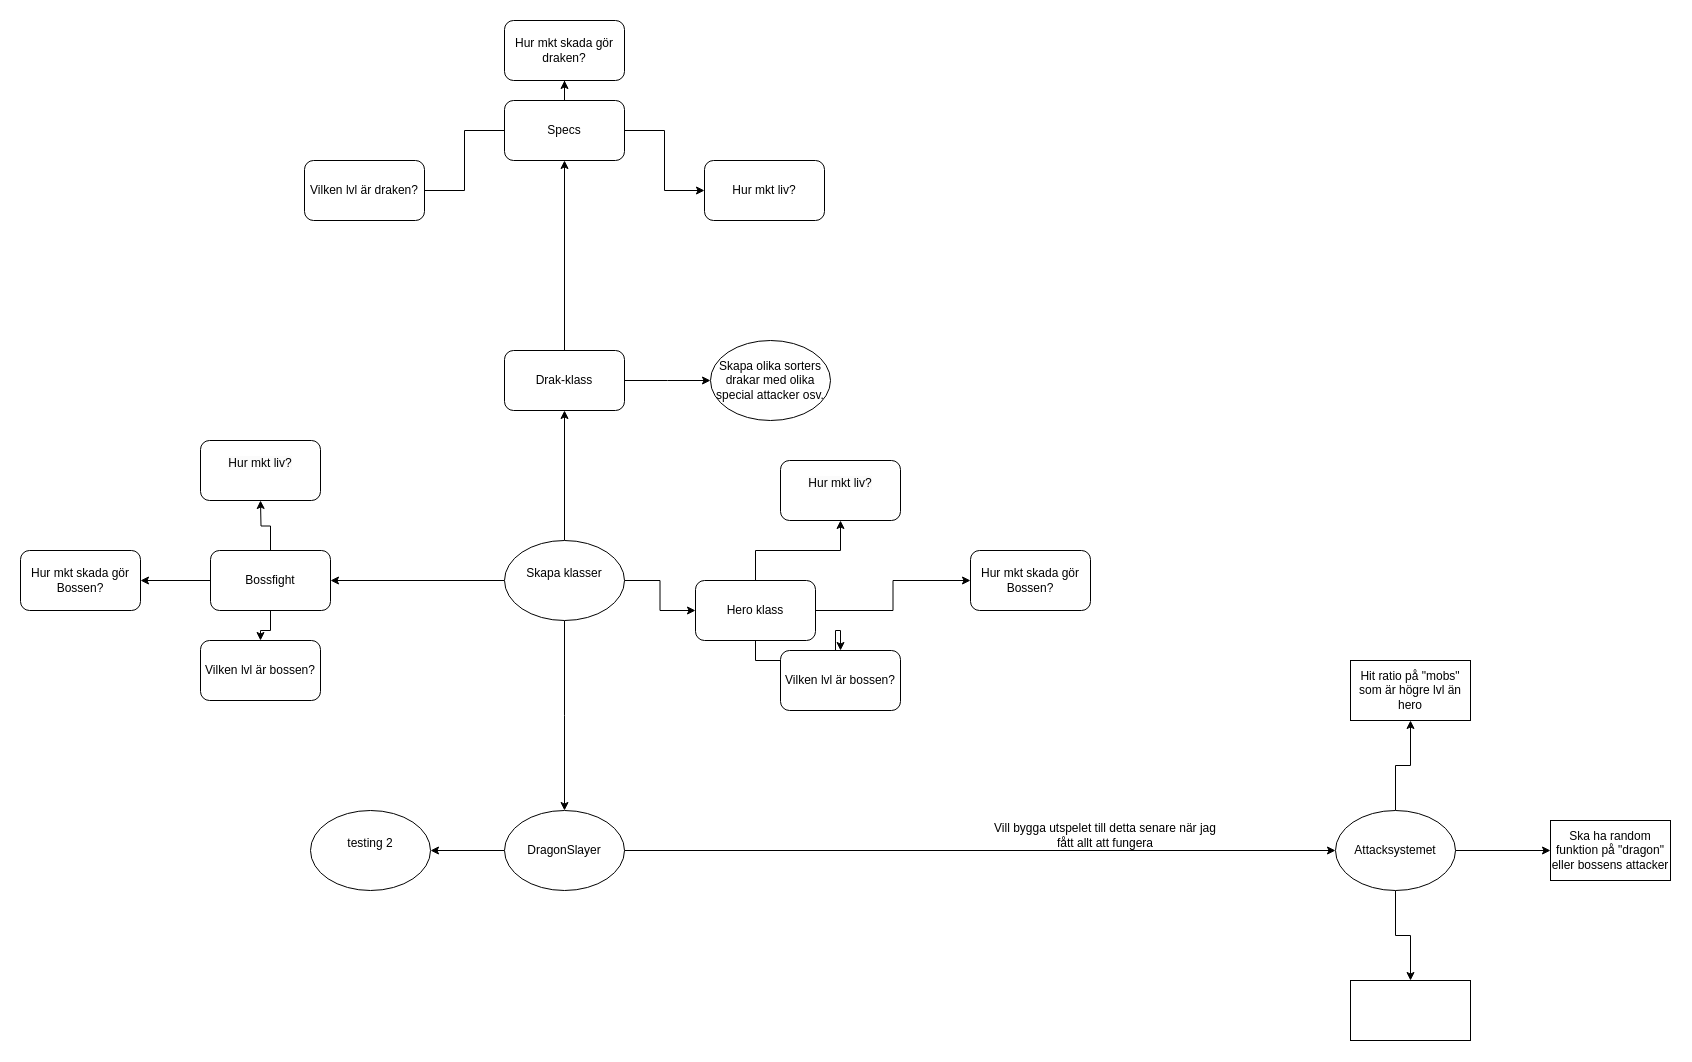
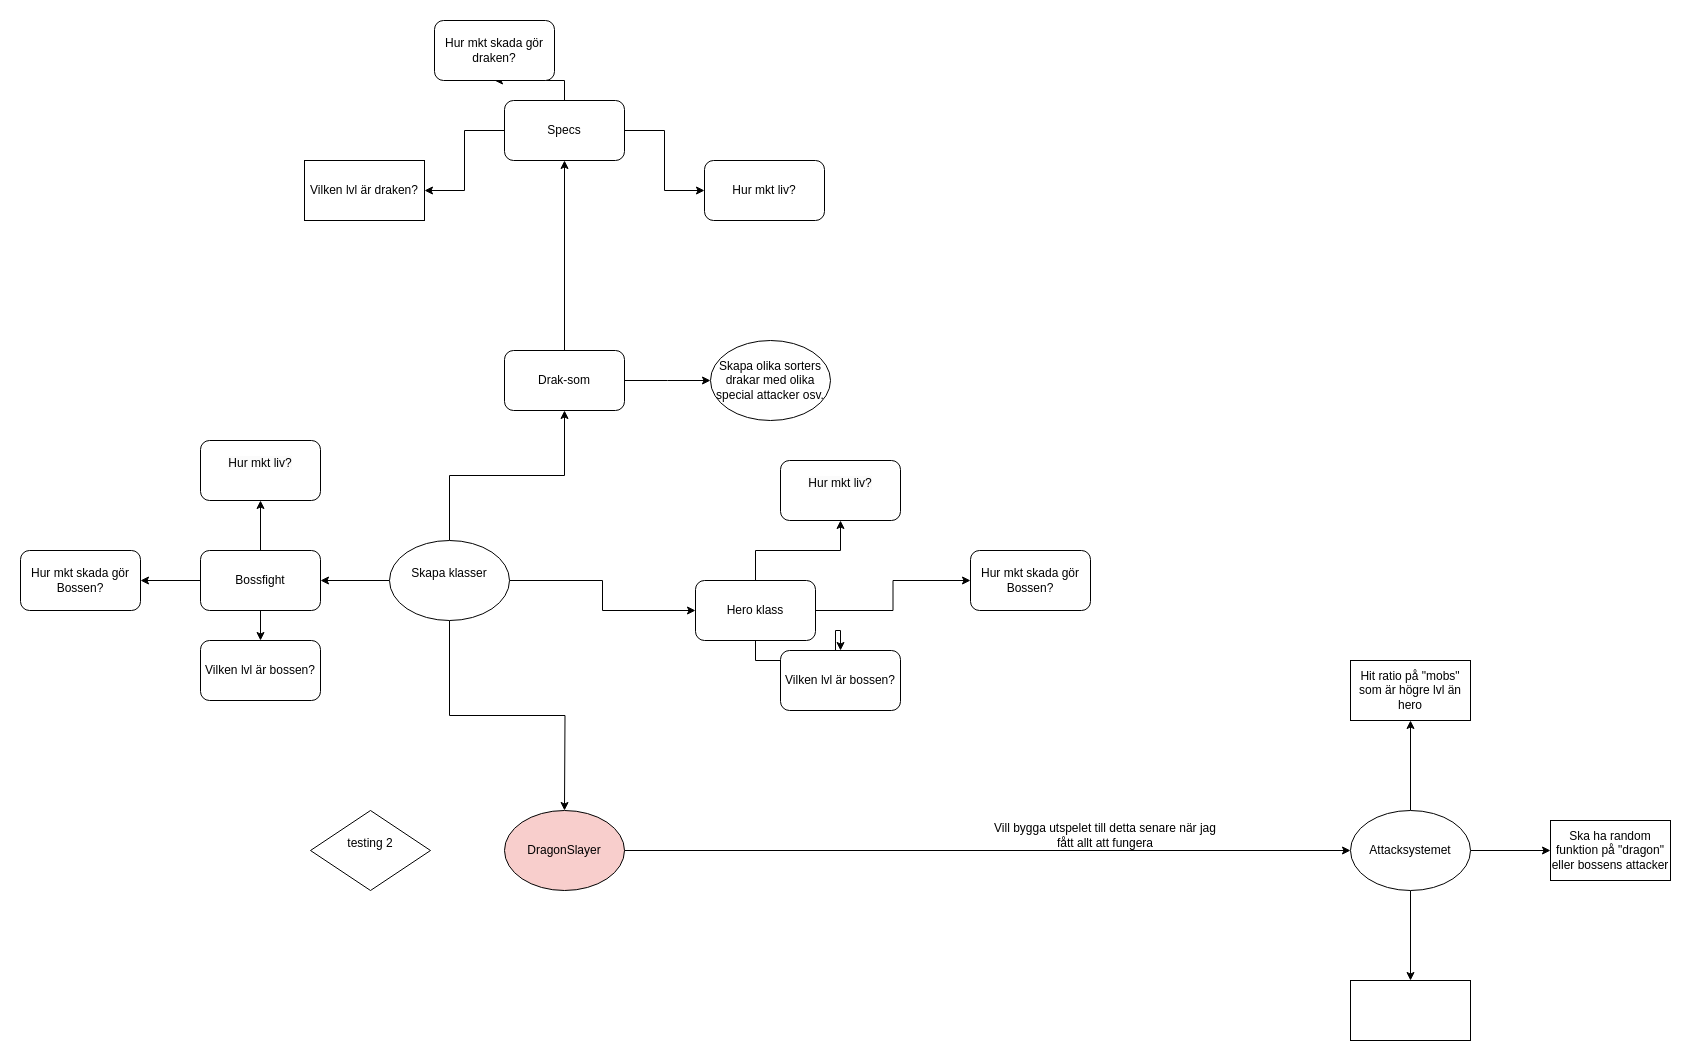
node "Hur mkt skada gör draken?": moved (565, 51) -> (495, 51)
node "Vilken lvl är draken?": shape rounded rectangle -> rectangle
edge "Specs" -- "Vilken lvl är draken?": arrowhead none -> classic
node "Drak-klass": label "Drak-klass" -> "Drak-som"
node "Bossfight": moved (271, 581) -> (261, 581)
node "Skapa klasser": moved (565, 581) -> (450, 581)
node "testing 2": shape ellipse -> diamond
edge "DragonSlayer" -> "testing 2": removed
node "DragonSlayer": fillcolor #ffffff -> #f8cecc
node "Attacksystemet": moved (1396, 851) -> (1411, 851)
